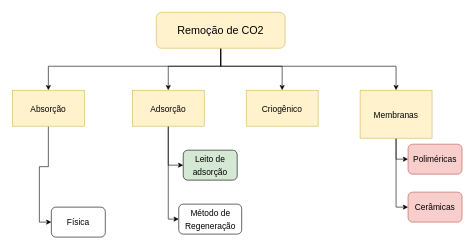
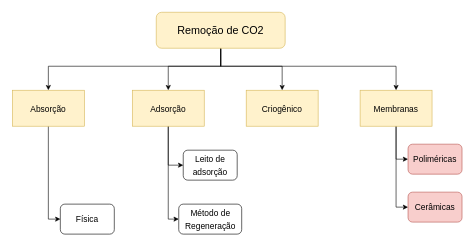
node "Membranas": size 72x48 -> 72x36
node "Leito de adsorção": fillcolor #d5e8d4 -> #ffffff
node "Física": moved (78, 222) -> (87, 219)
